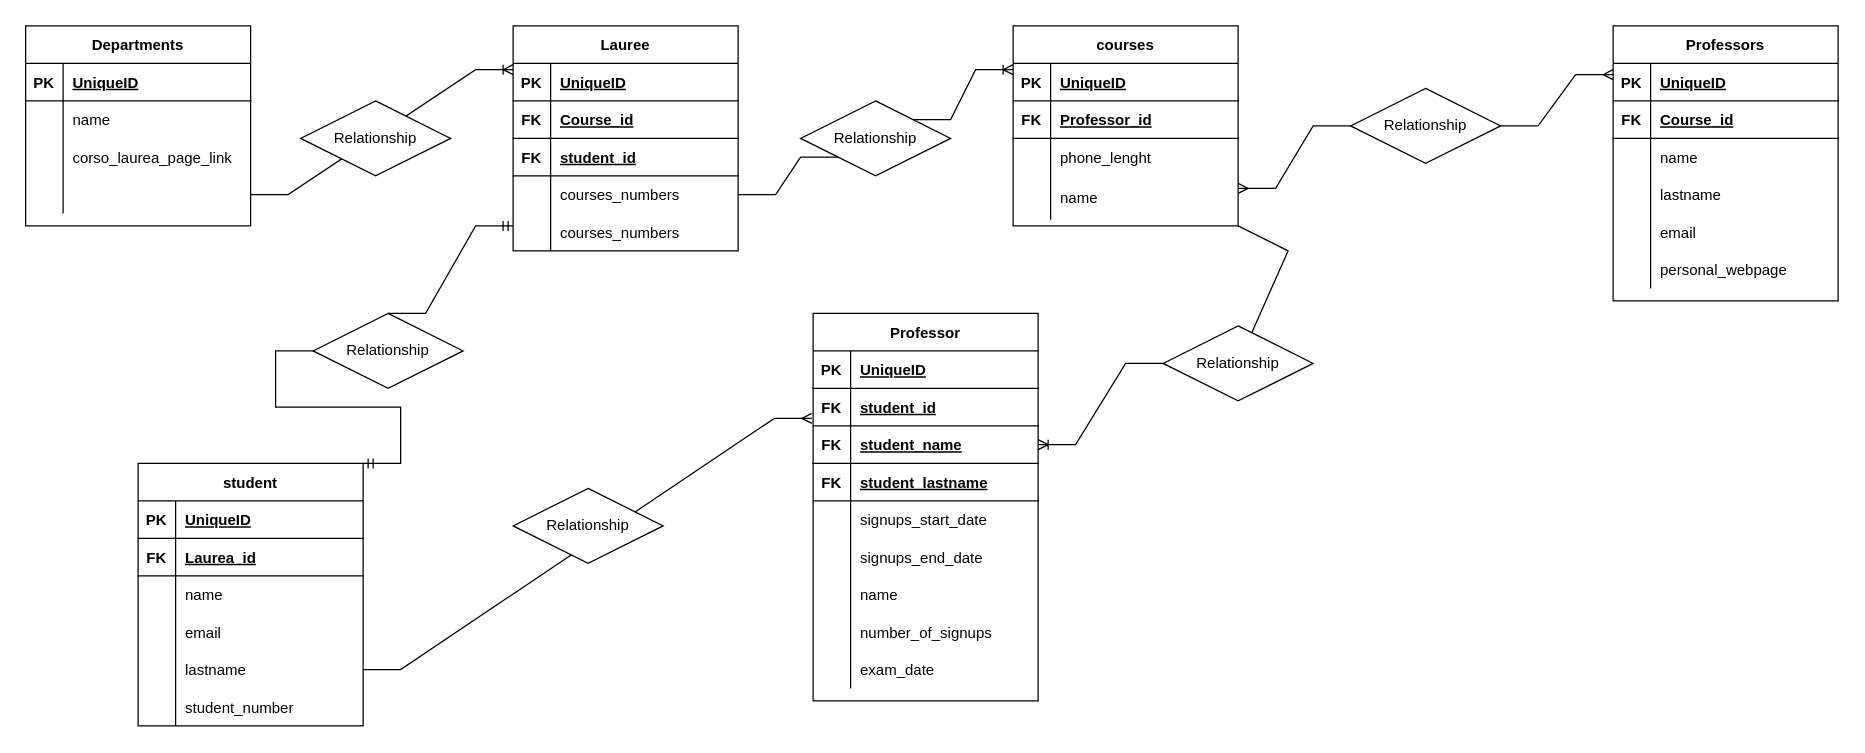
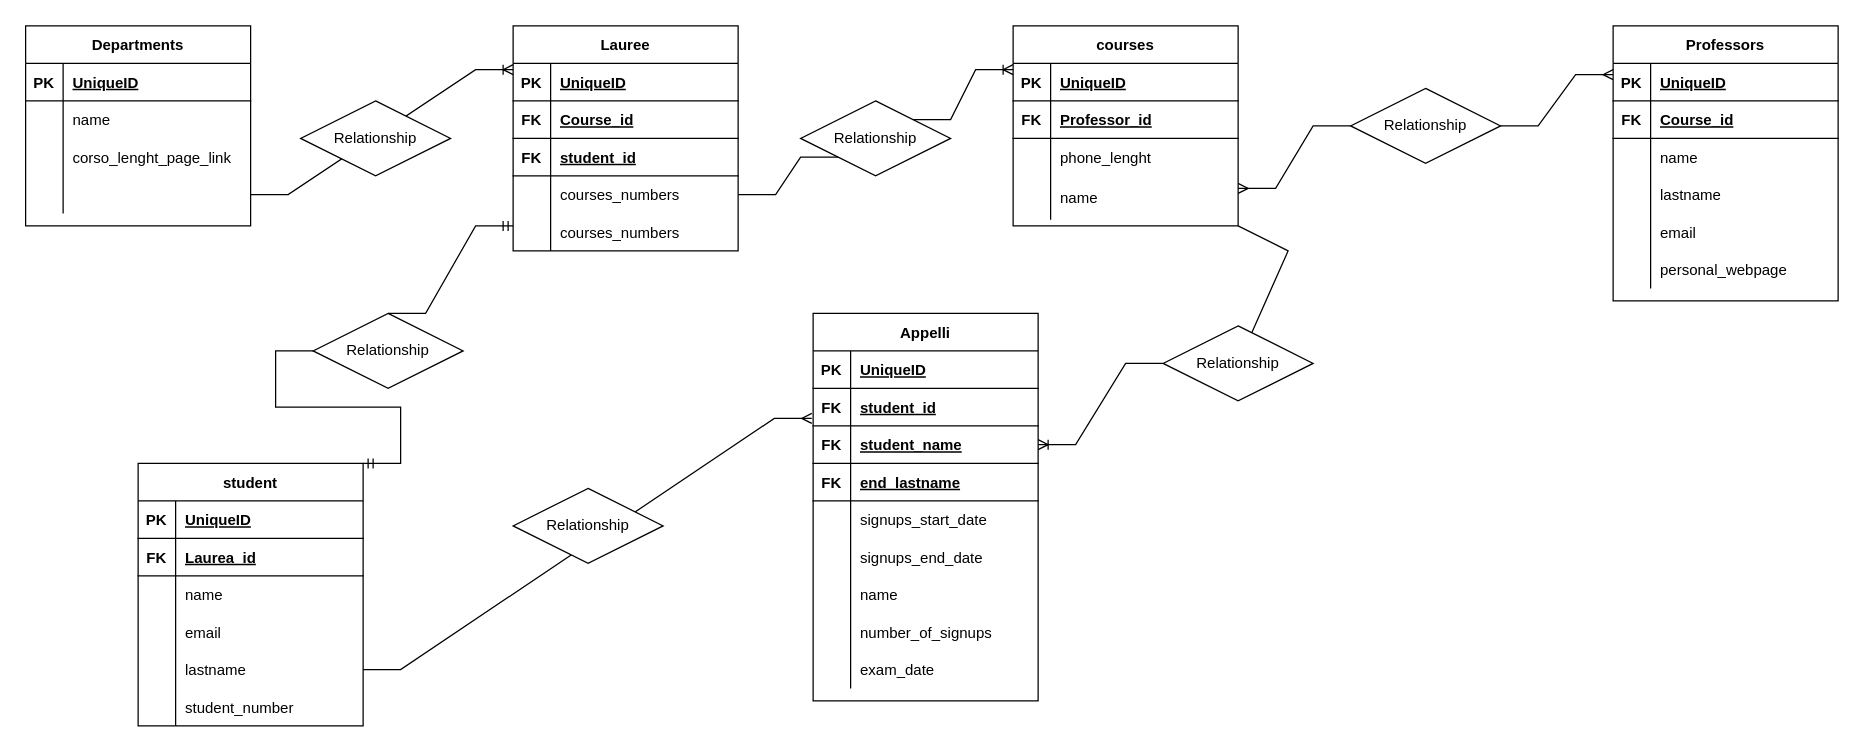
node "corso_laurea_page_link": label "corso_laurea_page_link" -> "corso_lenght_page_link"
node "Professor": label "Professor" -> "Appelli"
node "student_lastname": label "student_lastname" -> "end_lastname"
